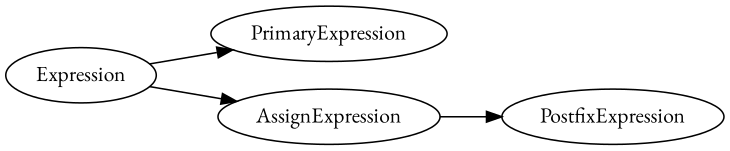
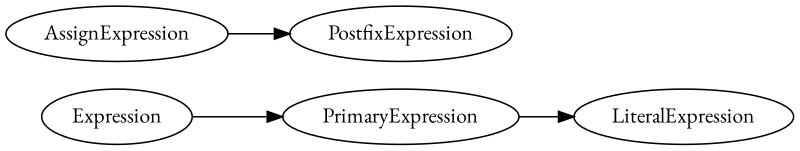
edge "Expression" -> "AssignExpression": removed
node "LiteralExpression": added
